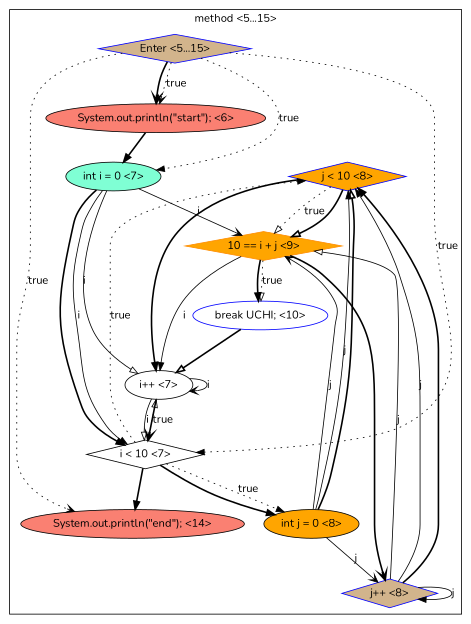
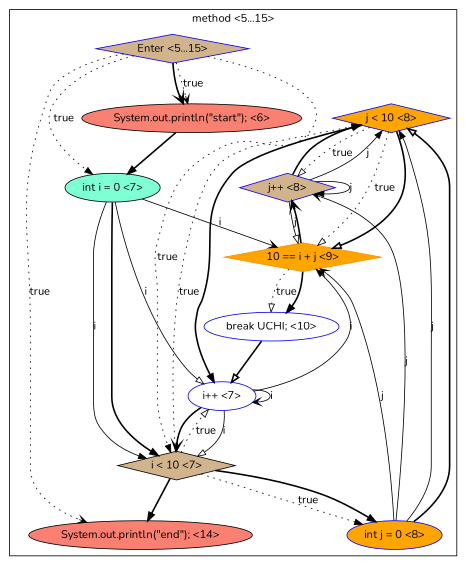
edge "j < 10 <8>" -> "j++ <8>": added, label "true"
edge "10 == i + j <9>" -> "i++ <7>": reversed
node "i++ <7>": color black -> blue
node "i < 10 <7>": fillcolor white -> tan
node "int j = 0 <8>": color black -> blue
